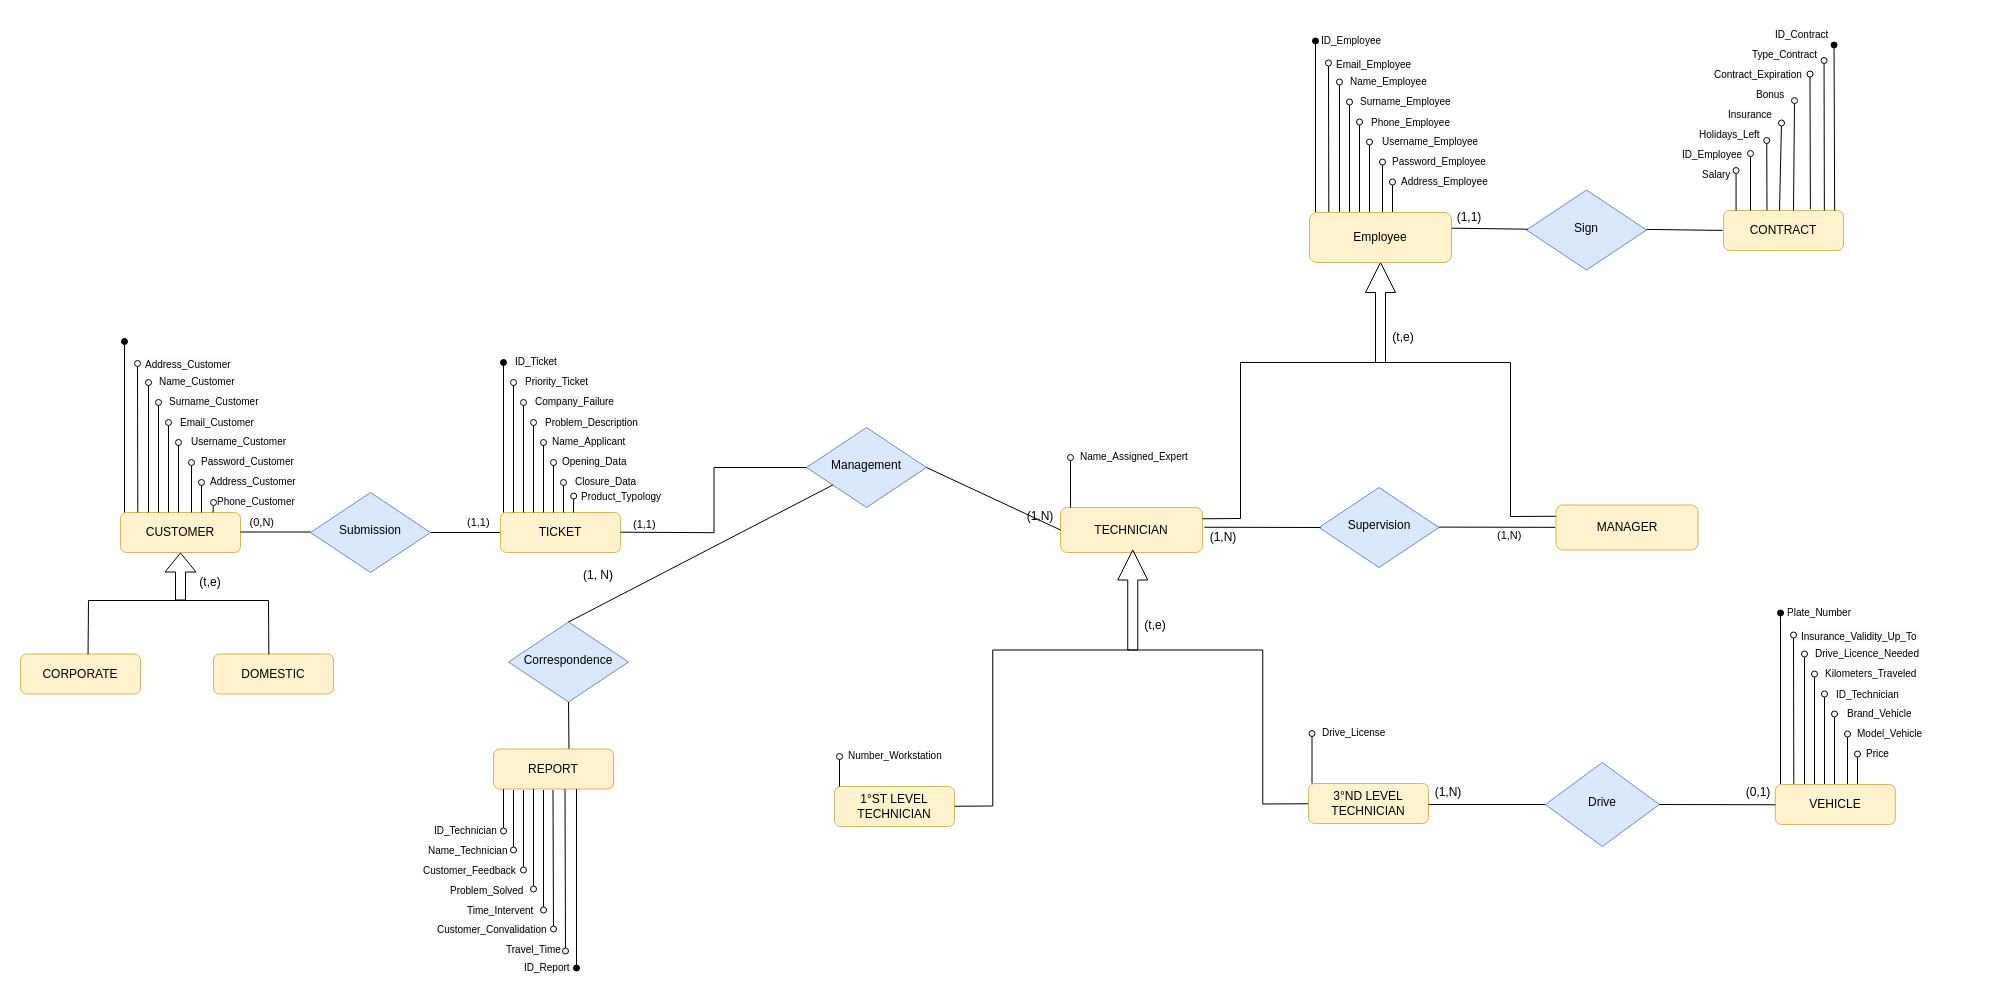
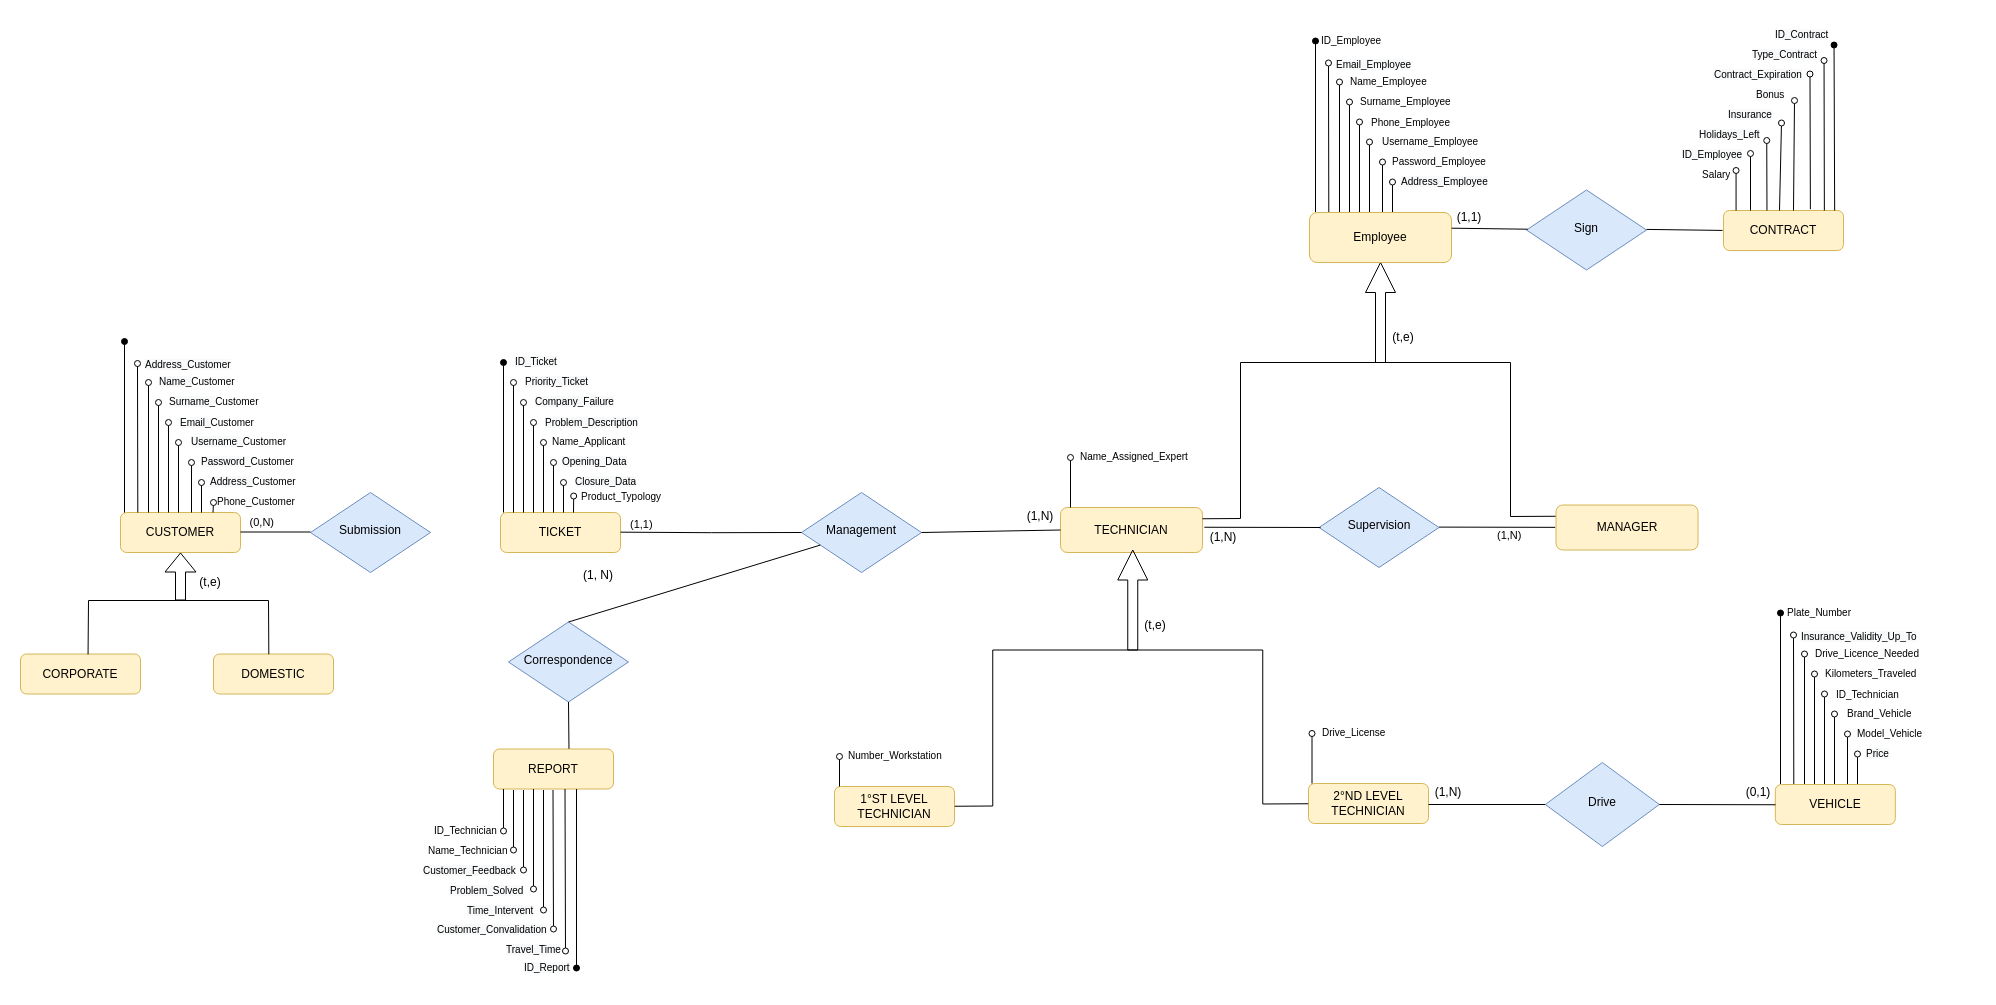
node "Management": moved (867, 468) -> (862, 533)
edge "Submission" -- "TICKET": removed, label "(1,1)"
node "3°ND LEVEL TECHNICIAN": label "3°ND LEVEL TECHNICIAN" -> "2°ND LEVEL TECHNICIAN"
